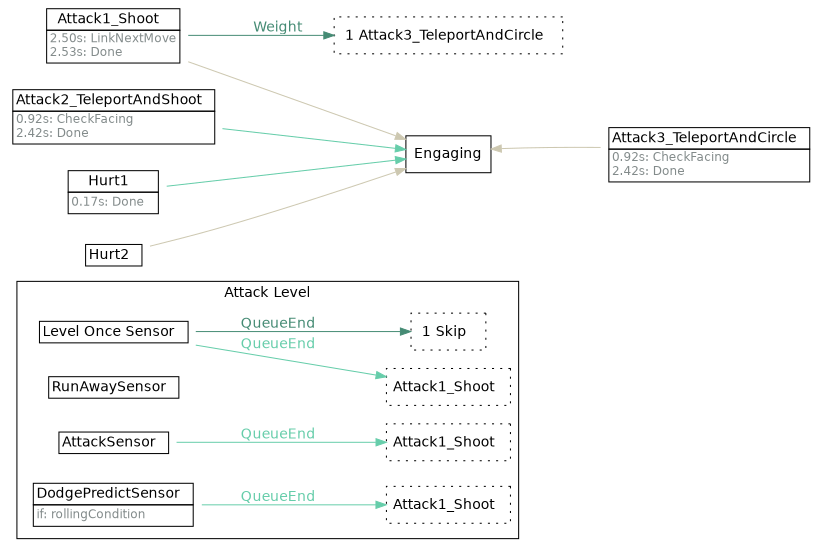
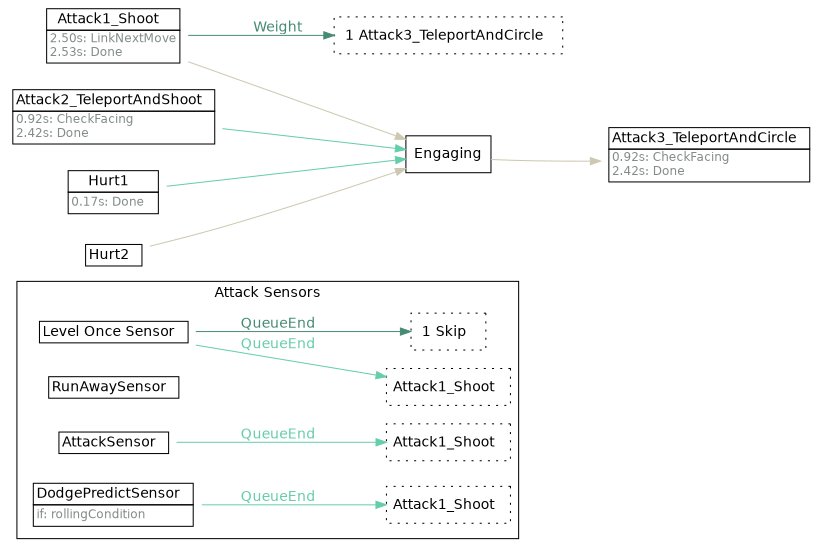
edge "Attack3_TeleportAndCircle" -> "Engaging": reversed
cluster "Attack Level": label "Attack Level" -> "Attack Sensors"
